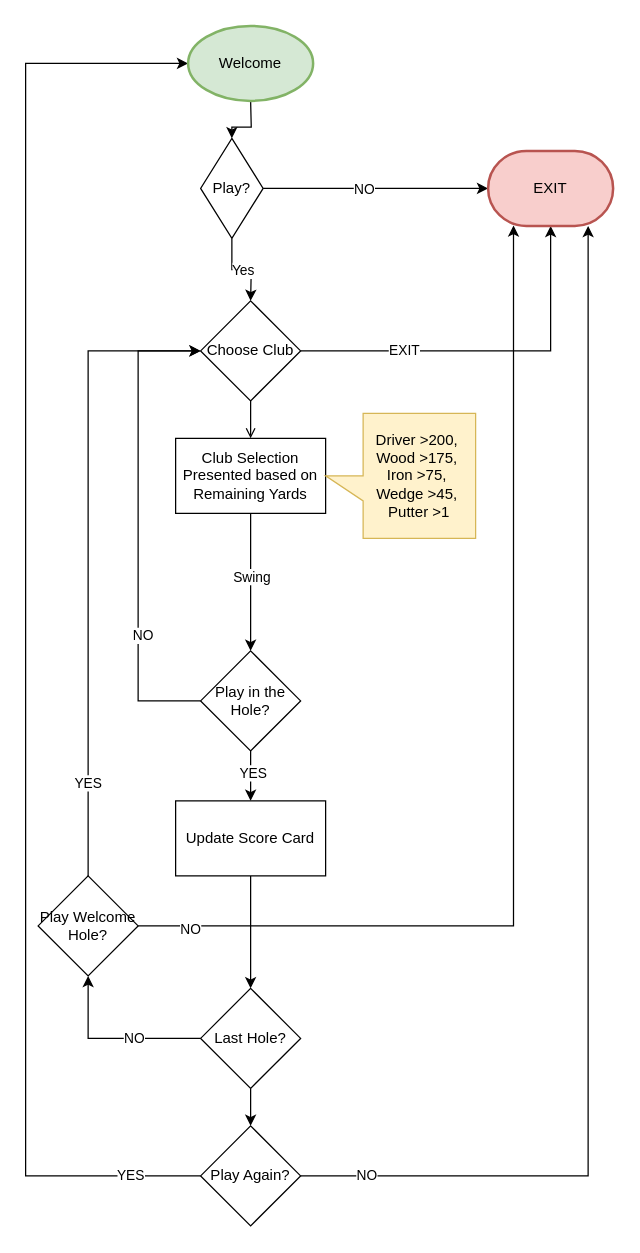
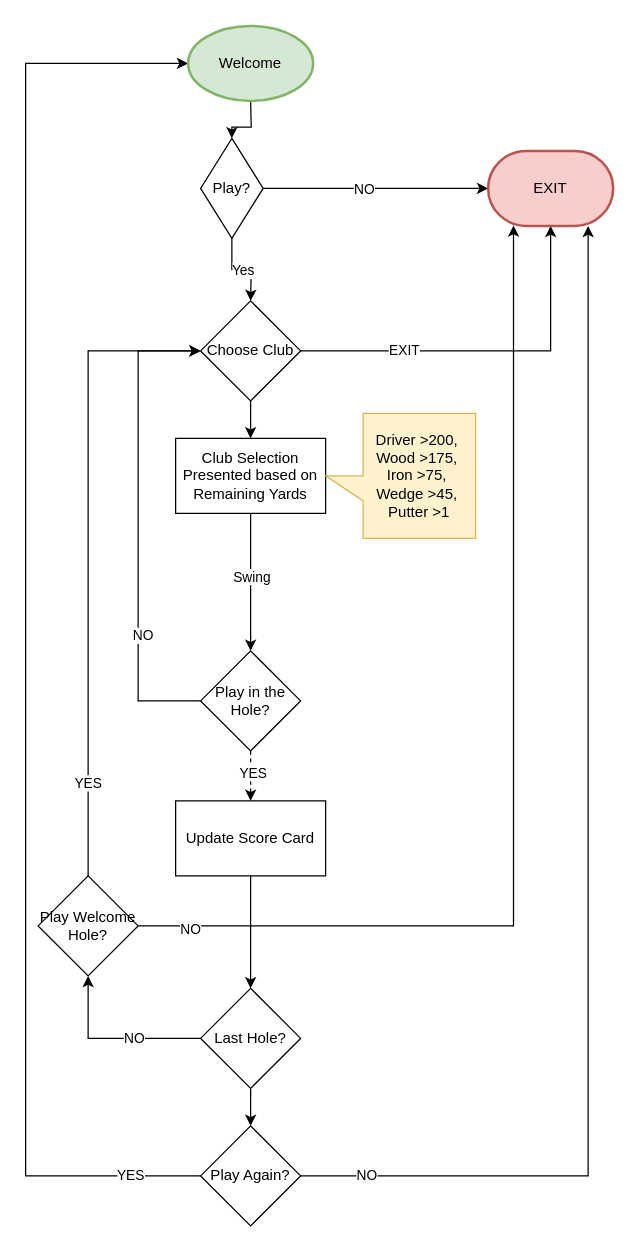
edge "Choose Club" -> "Club Selection Presented based on Remaining Yards": arrowhead open -> classic
edge "Play in the Hole?" -> "Update Score Card": style solid -> dashed
